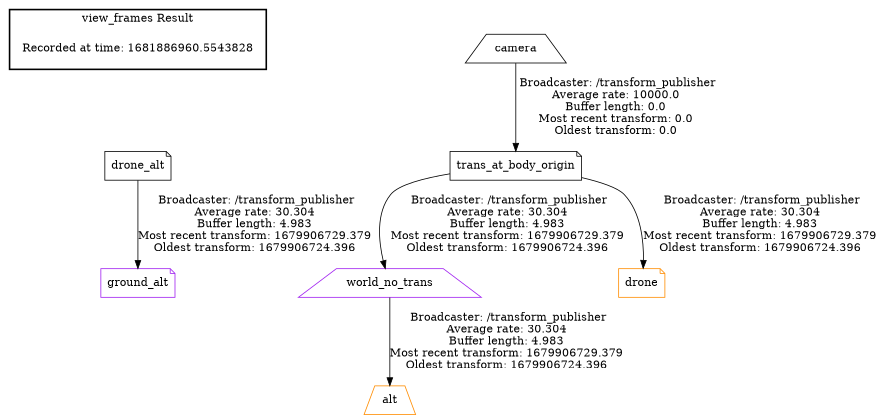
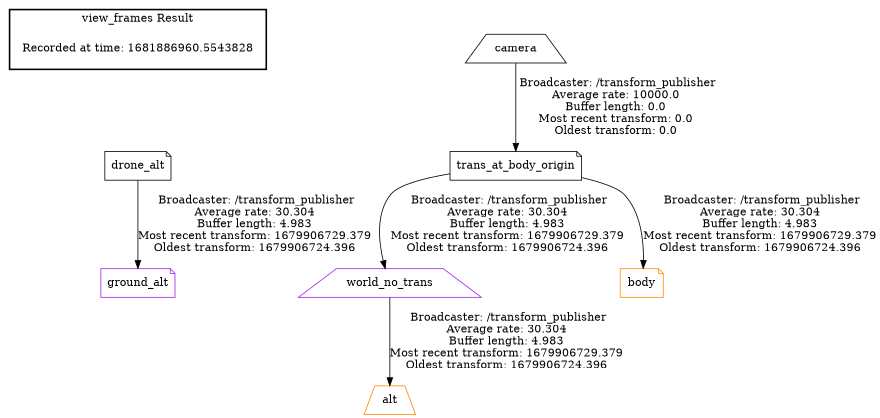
node "drone": label "drone" -> "body"
